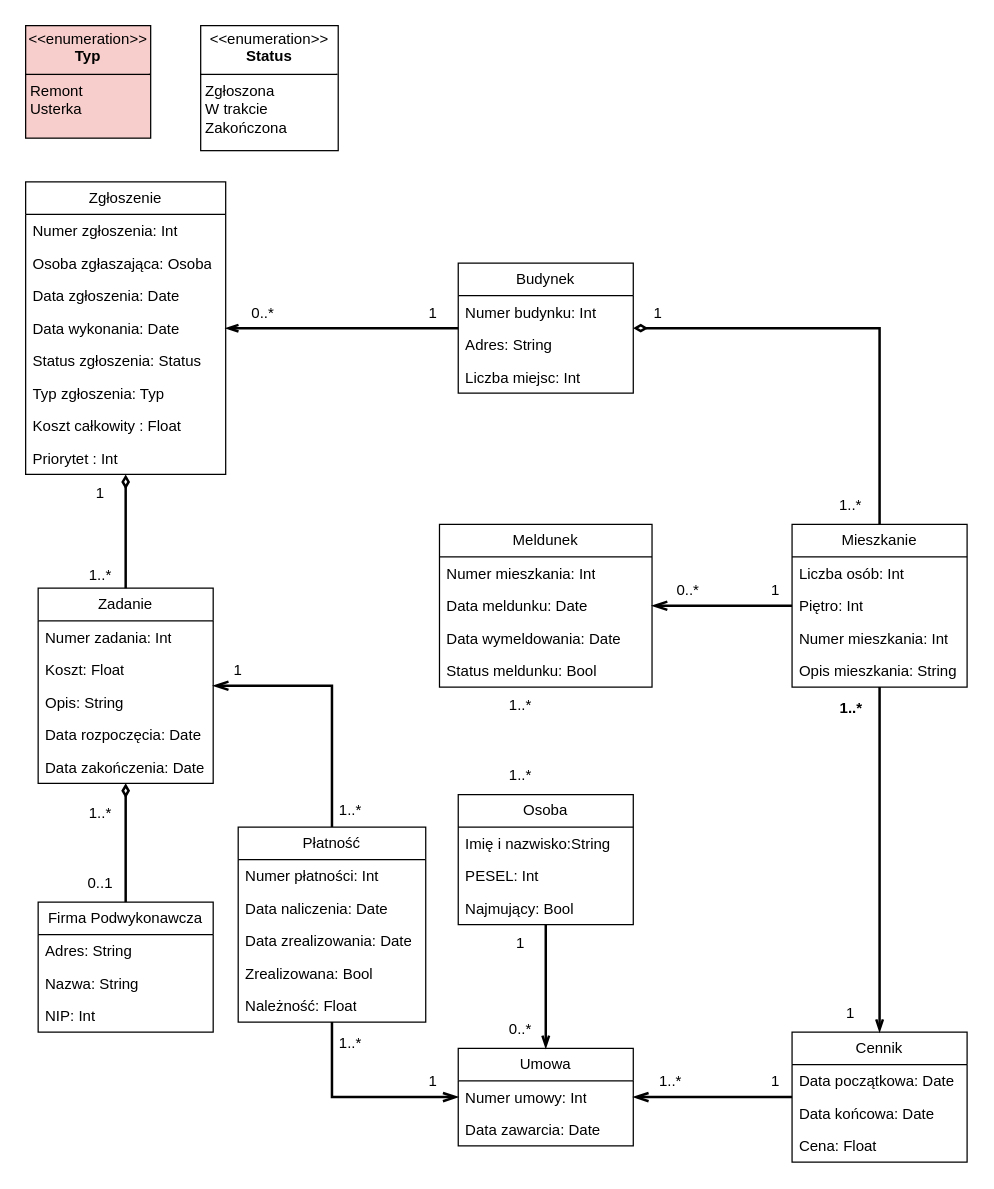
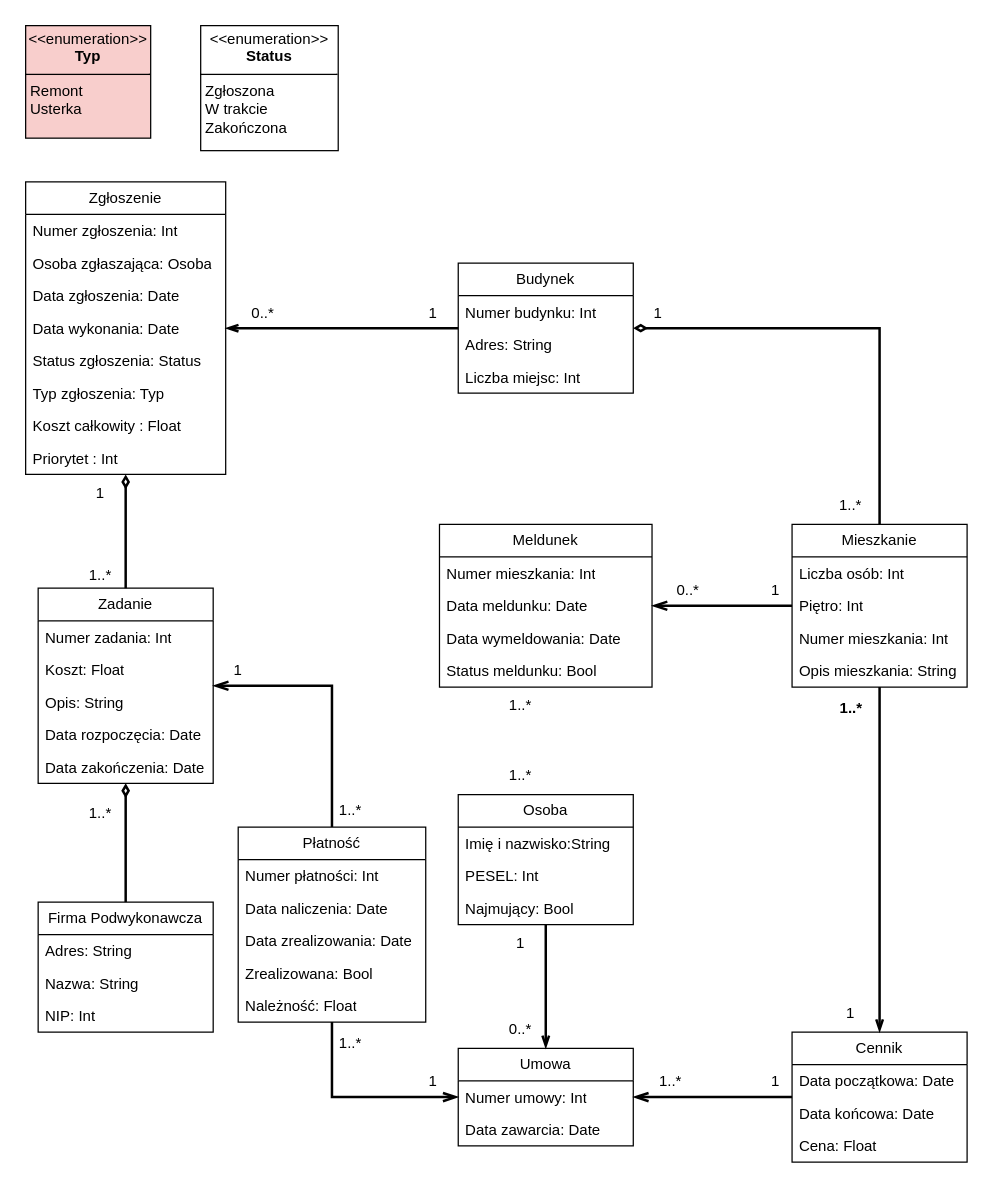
node "0..1": removed
